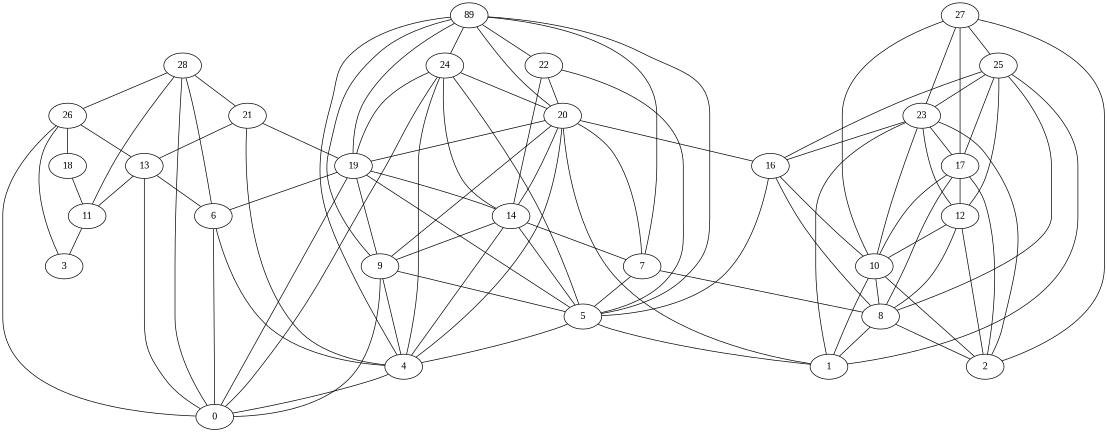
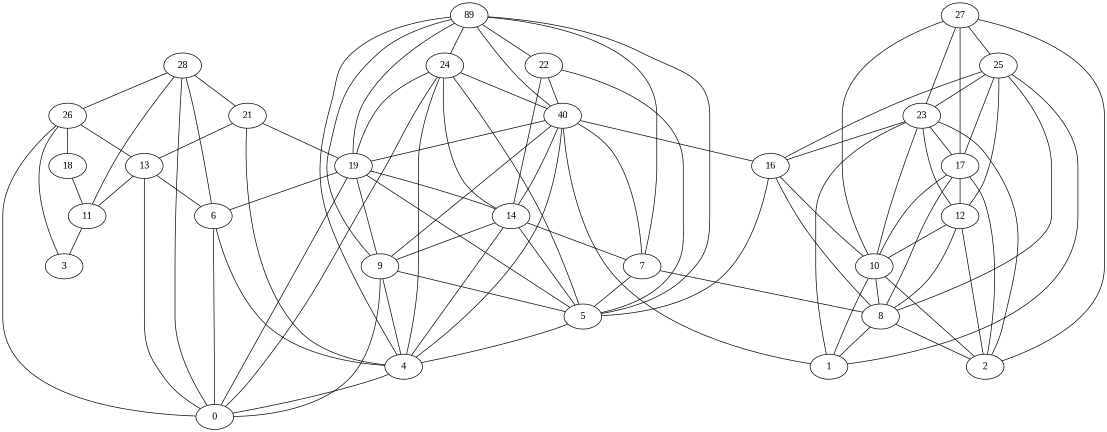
node "20": label "20" -> "40"
edge "1" -> "5": removed
